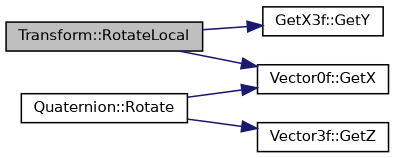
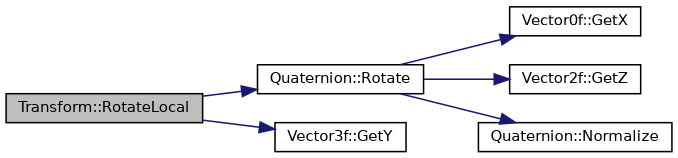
node "GetX3f::GetY": label "GetX3f::GetY" -> "Vector3f::GetY"
edge "Transform::RotateLocal" -> "Vector0f::GetX": now "Transform::RotateLocal" -> "Quaternion::Rotate"
node "Vector3f::GetZ": label "Vector3f::GetZ" -> "Vector2f::GetZ"
node "Quaternion::Normalize": added
